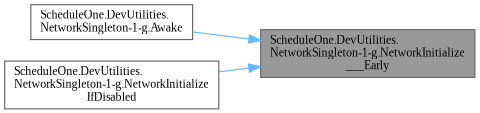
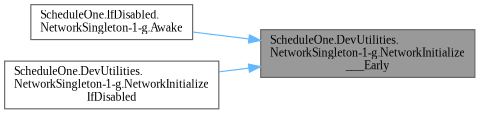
node "ScheduleOne.DevUtilities. NetworkSingleton-1-g.Awake": label "ScheduleOne.DevUtilities. NetworkSingleton-1-g.Awake" -> "ScheduleOne.IfDisabled. NetworkSingleton-1-g.Awake"
